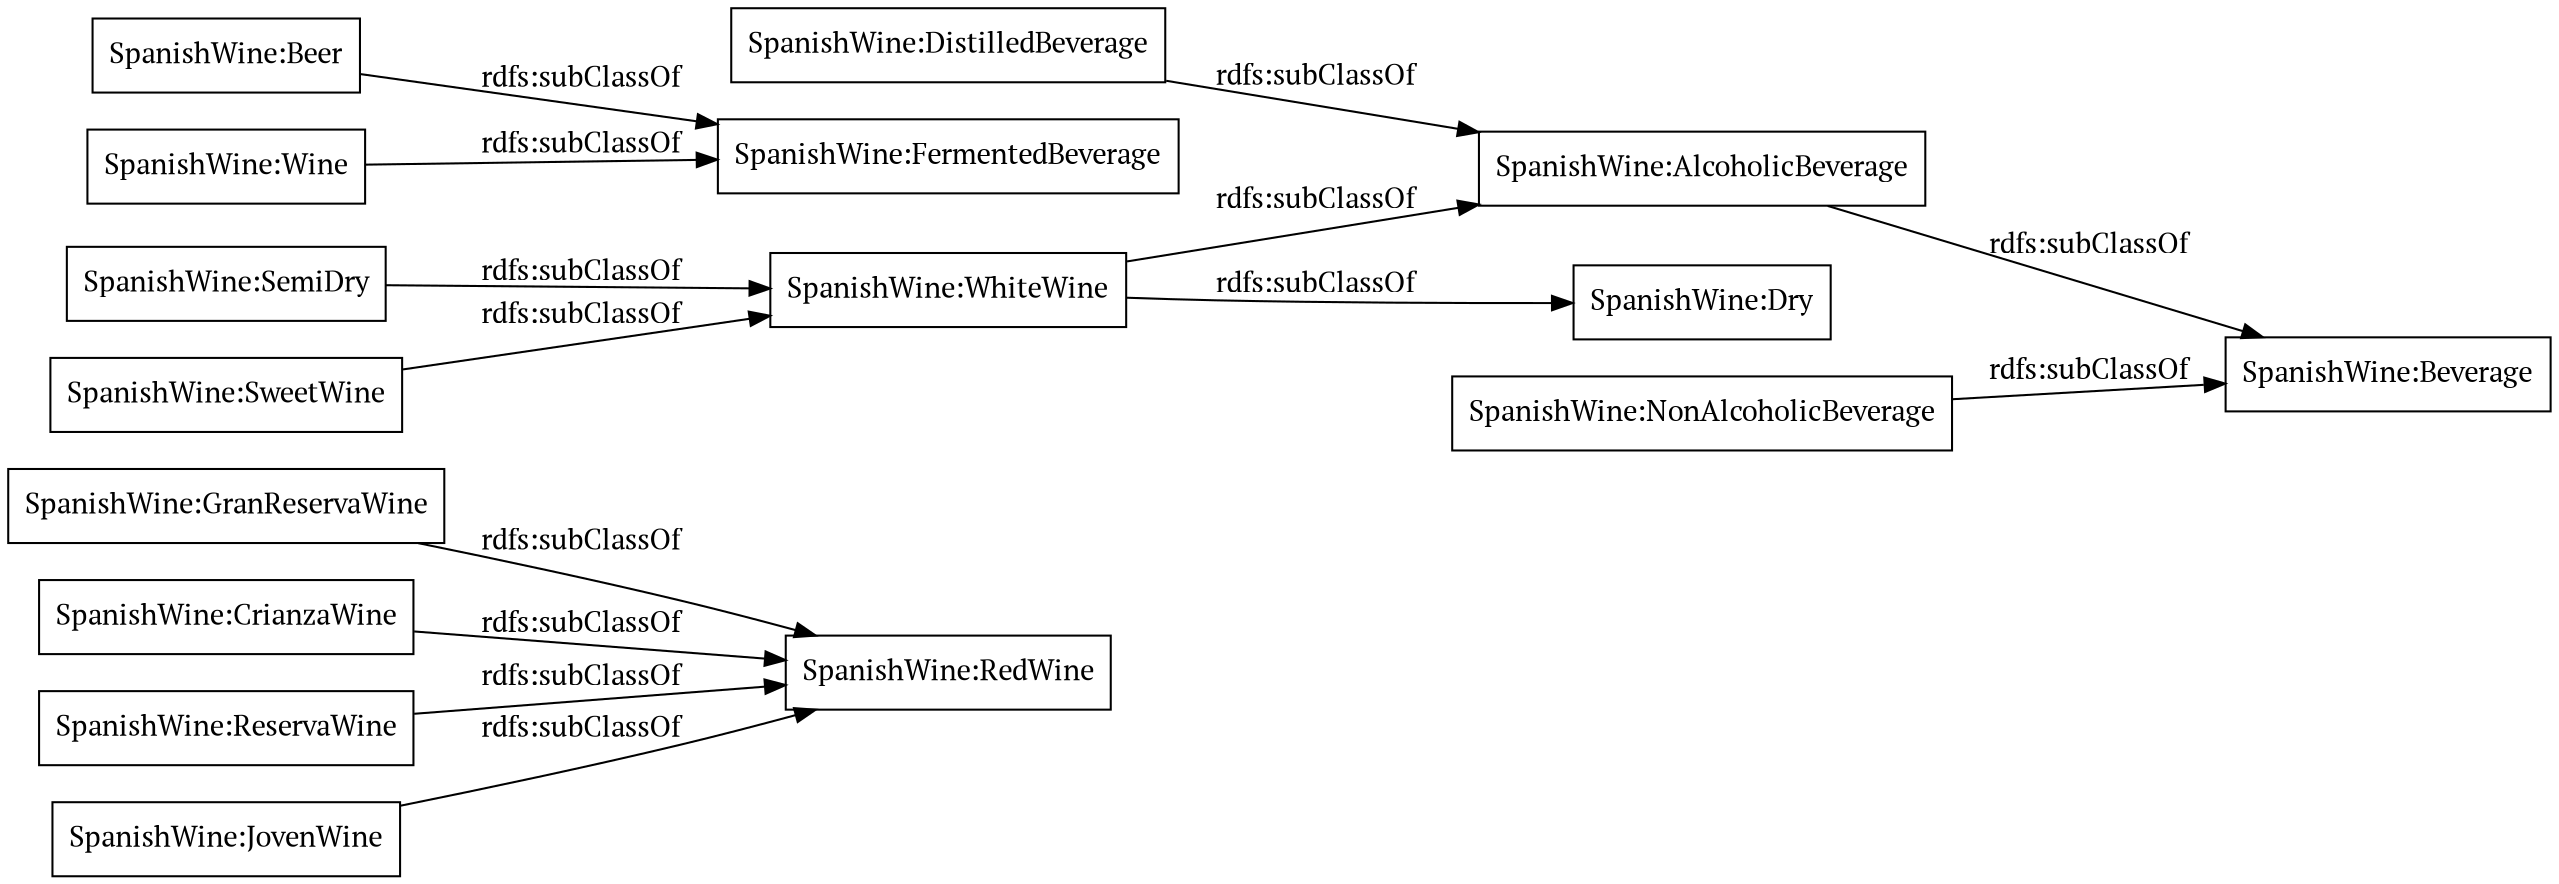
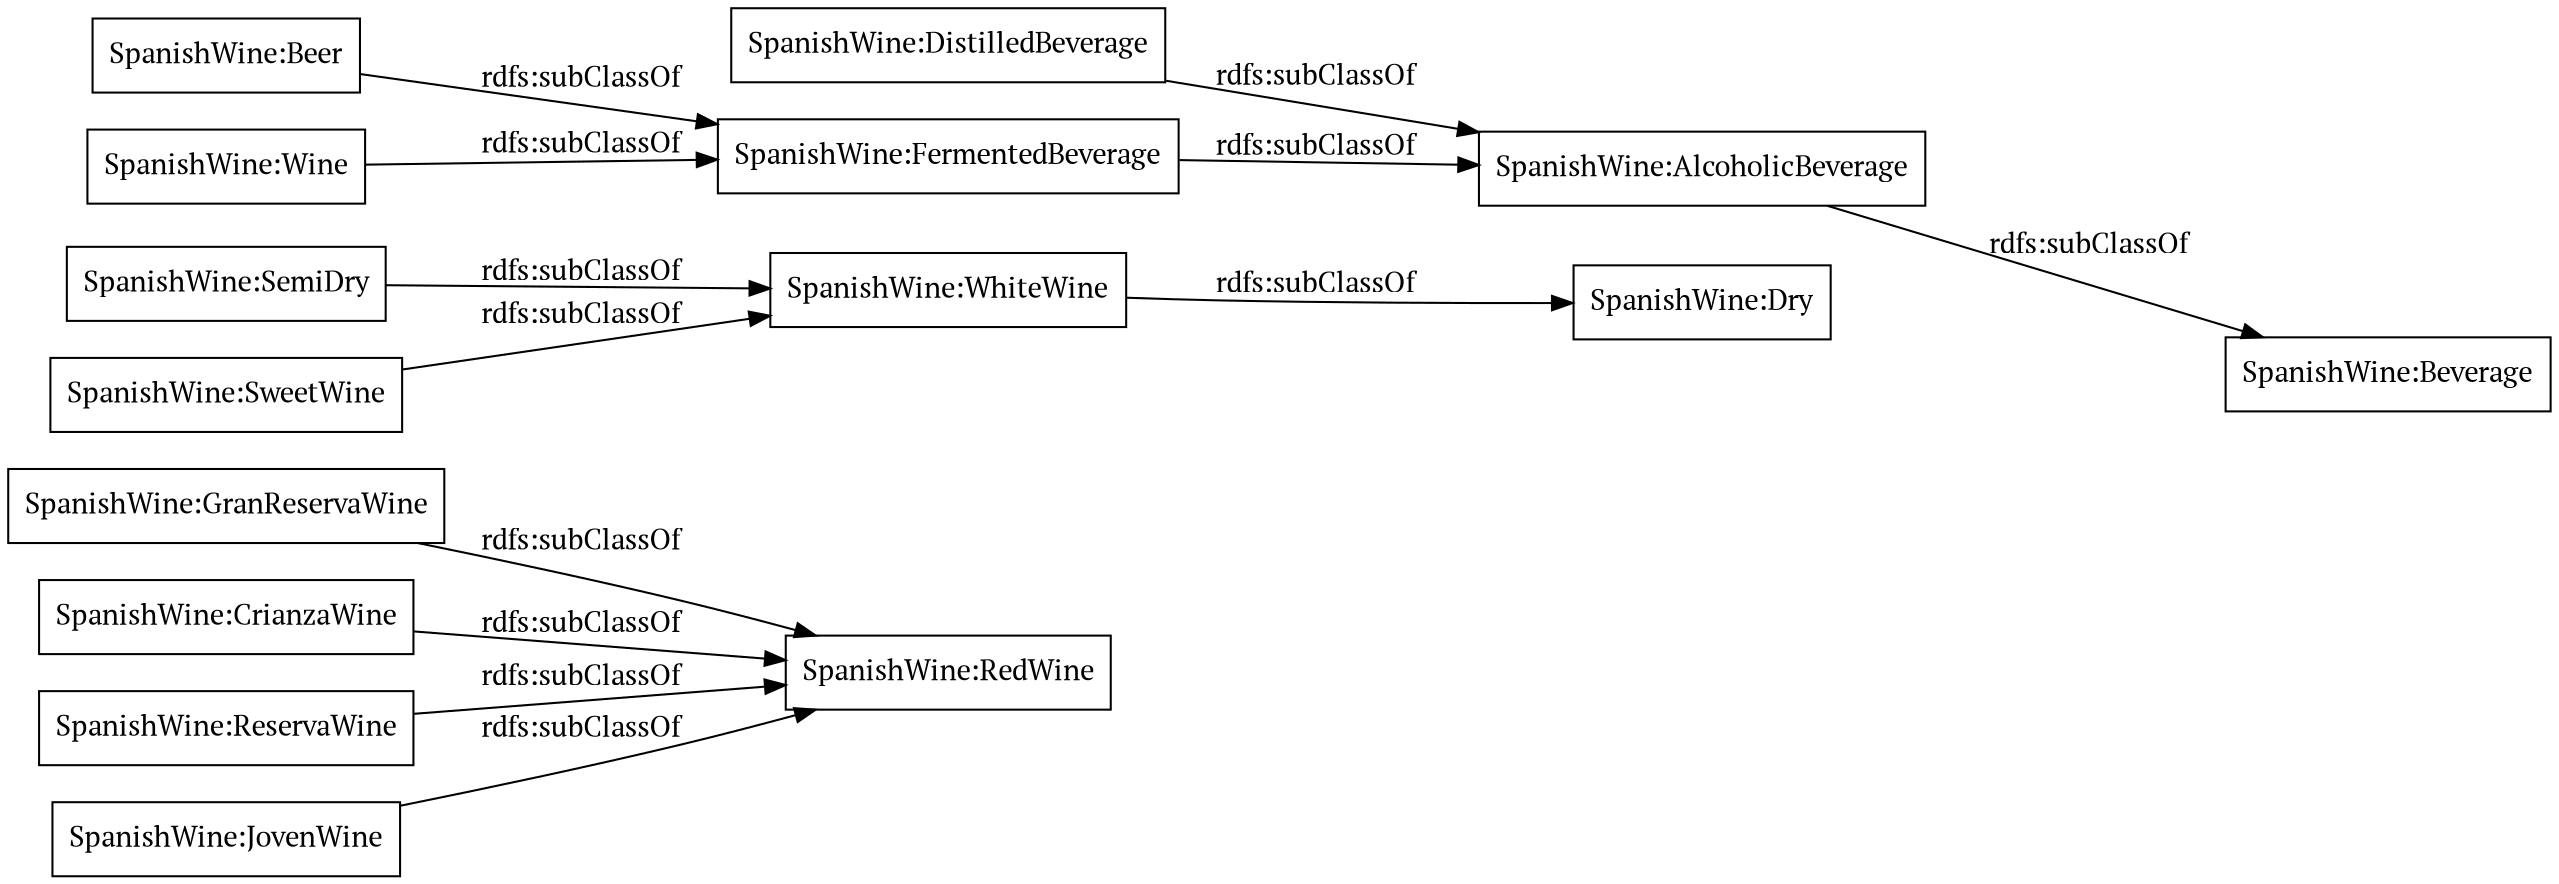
edge "SpanishWine:WhiteWine" -> "SpanishWine:AlcoholicBeverage": now "SpanishWine:FermentedBeverage" -> "SpanishWine:AlcoholicBeverage"
node "SpanishWine:NonAlcoholicBeverage": removed
